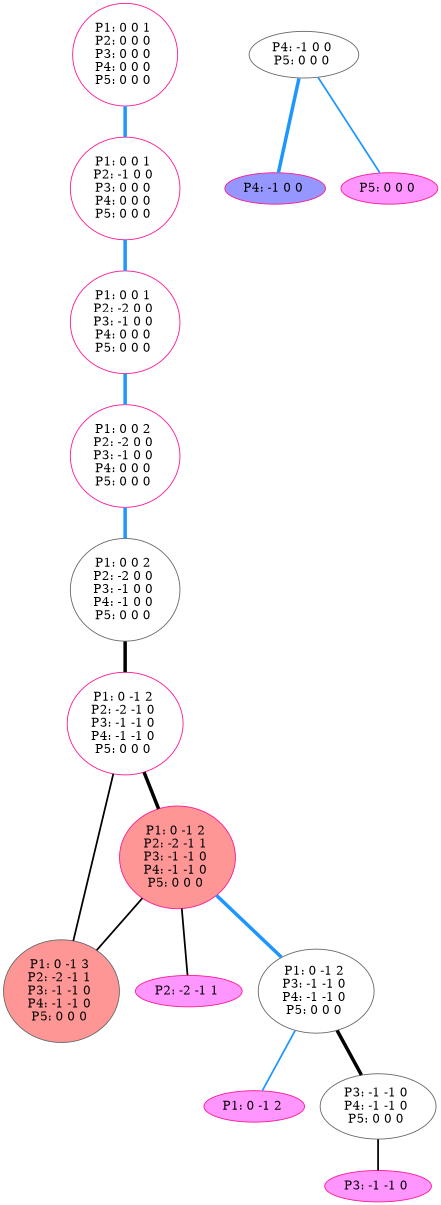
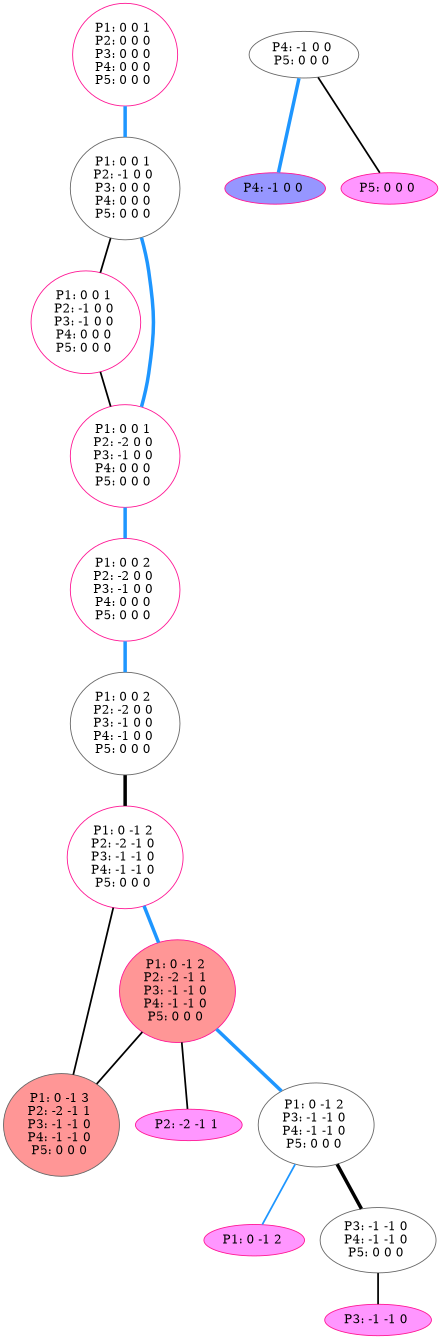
edge "P4: -1 0 0 P5: 0 0 0" -- "P5: 0 0 0": color #1e96ff -> black
node "P1: 0 0 1 P2: -1 0 0 P3: 0 0 0 P4: 0 0 0 P5: 0 0 0": color deeppink -> gray40
node "P1: 0 0 1 P2: -1 0 0 P3: -1 0 0 P4: 0 0 0 P5: 0 0 0": added
edge "P1: 0 -1 2 P2: -2 -1 0 P3: -1 -1 0 P4: -1 -1 0 P5: 0 0 0" -- "P1: 0 -1 2 P2: -2 -1 1 P3: -1 -1 0 P4: -1 -1 0 P5: 0 0 0": color black -> #1e96ff
